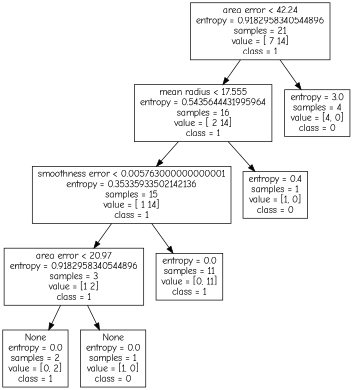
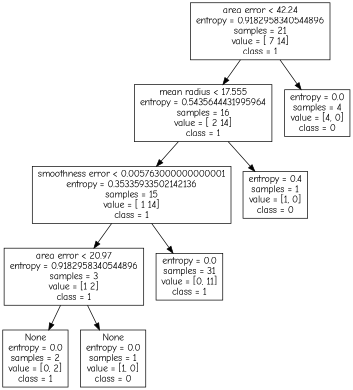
node "entropy = 3.0 samples = 4 value = [4, 0] class = 0": label "entropy = 3.0 samples = 4 value = [4, 0] class = 0" -> "entropy = 0.0 samples = 4 value = [4, 0] class = 0"
node "entropy = 0.0 samples = 11 value = [0, 11] class = 1": label "entropy = 0.0 samples = 11 value = [0, 11] class = 1" -> "entropy = 0.0 samples = 31 value = [0, 11] class = 1"
